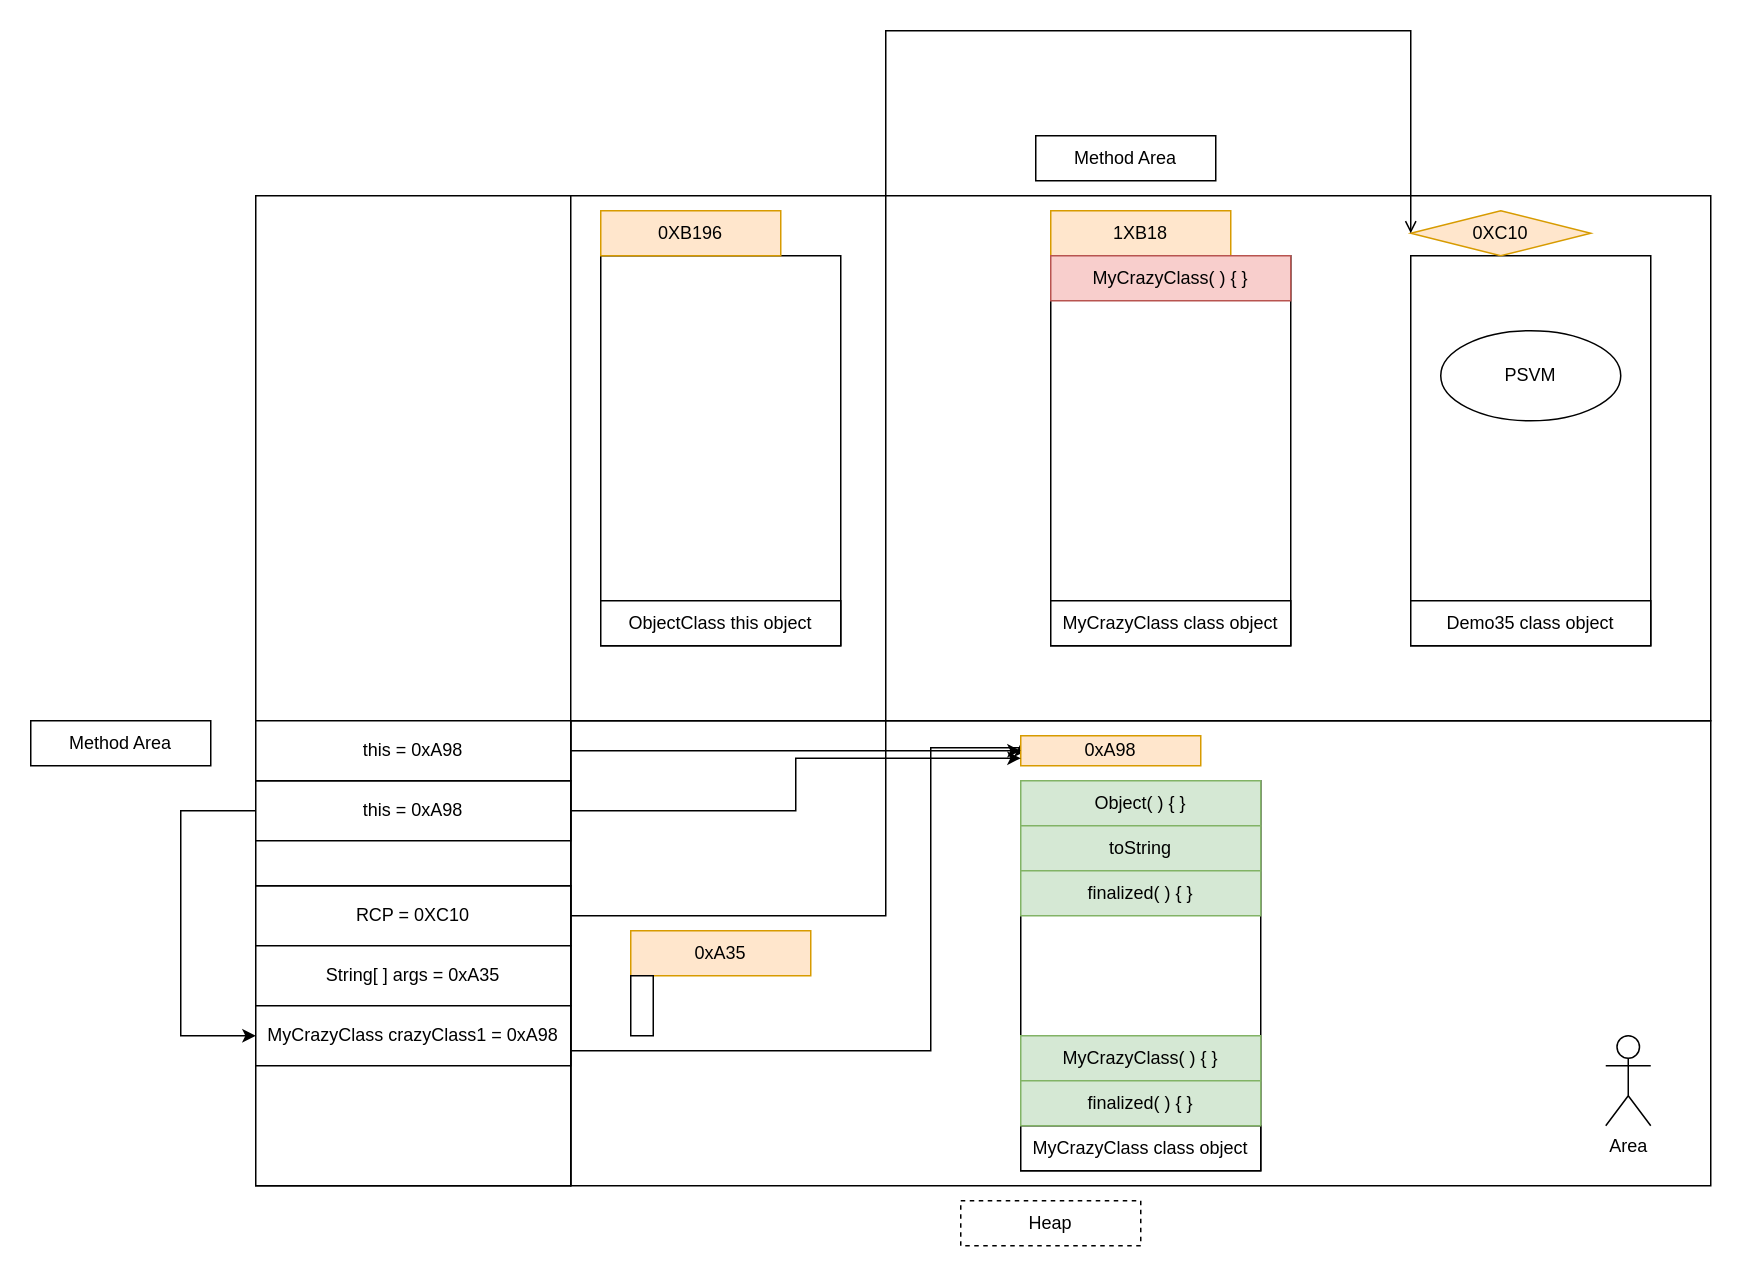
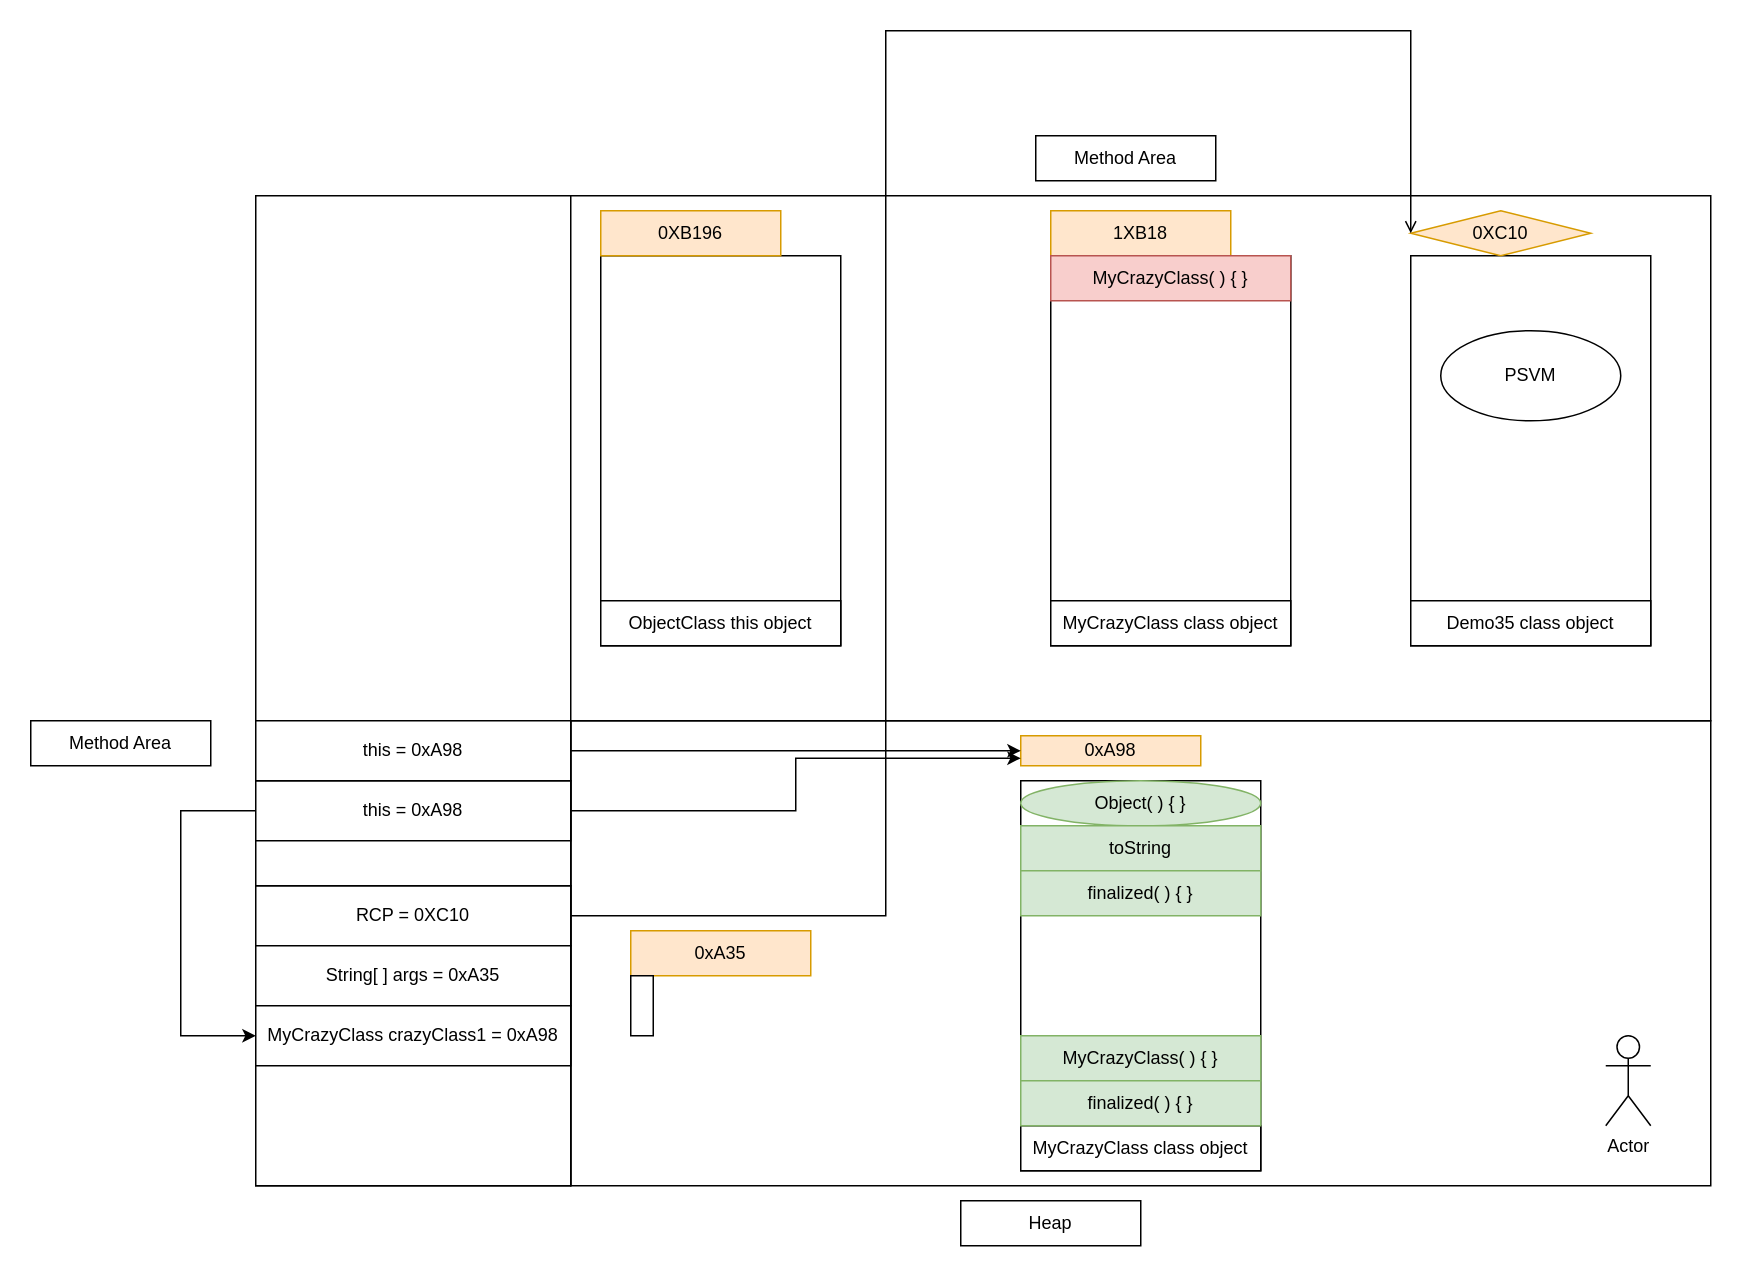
node "Object( ) { }": shape rectangle -> ellipse
edge "MyCrazyClass crazyClass1 = 0xA98" -> "0xA98": removed
node "Area": label "Area" -> "Actor"
node "Heap": style dashed -> solid
